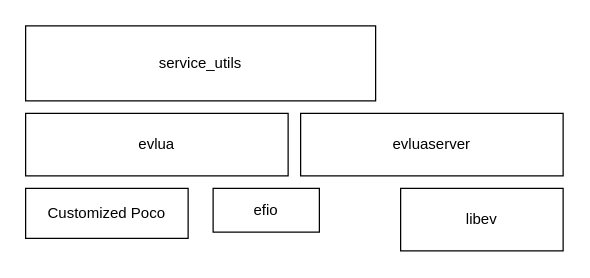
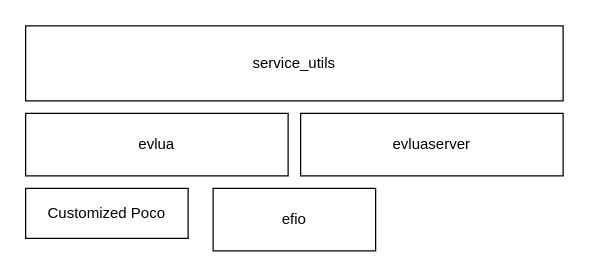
node "service_utils": size 350x75 -> 538x75
node "efio": size 106x44 -> 163x63
node "libev": removed
